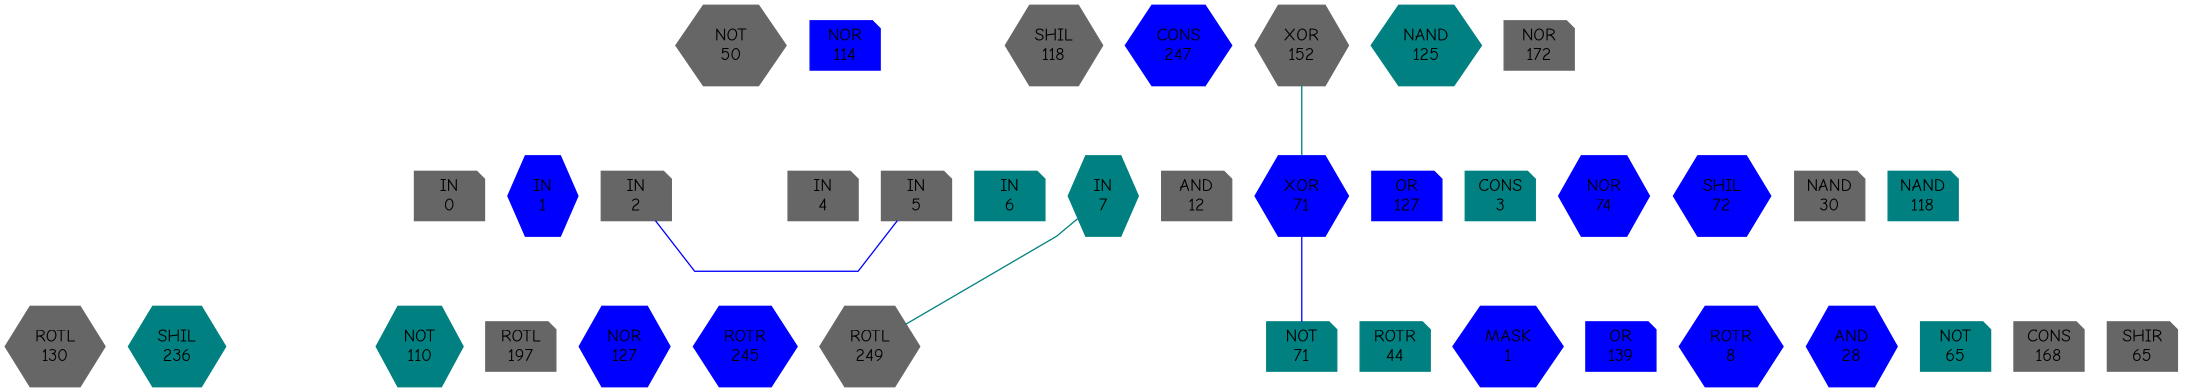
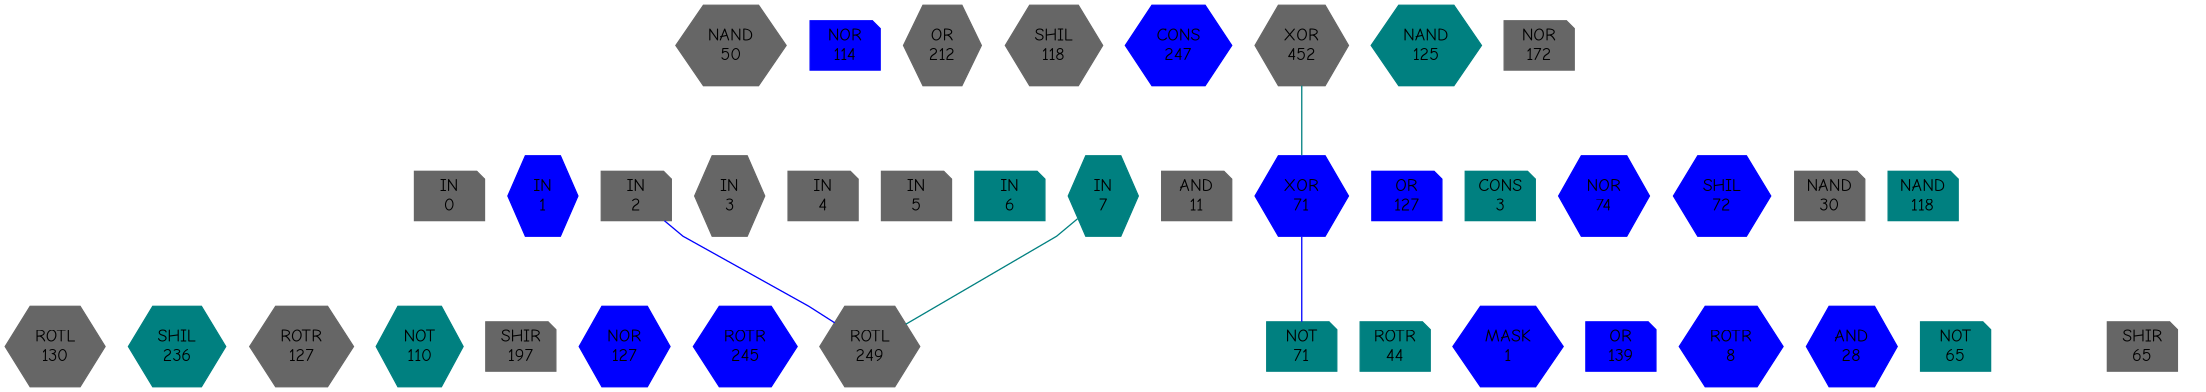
node "NOT 50": label "NOT 50" -> "NAND 50"
node "OR 212": added
node "XOR 152": label "XOR 152" -> "XOR 452"
node "IN 3": added
node "AND 12": label "AND 12" -> "AND 11"
edge "IN 2" -- "IN 5": now "IN 2" -- "ROTL 249"
node "ROTR 127": added
node "ROTL 197": label "ROTL 197" -> "SHIR 197"
node "CONS 168": removed
